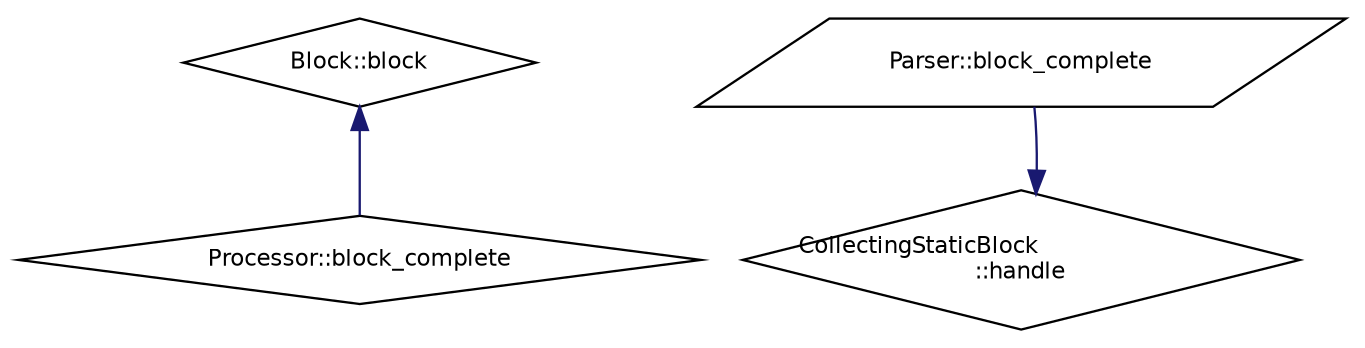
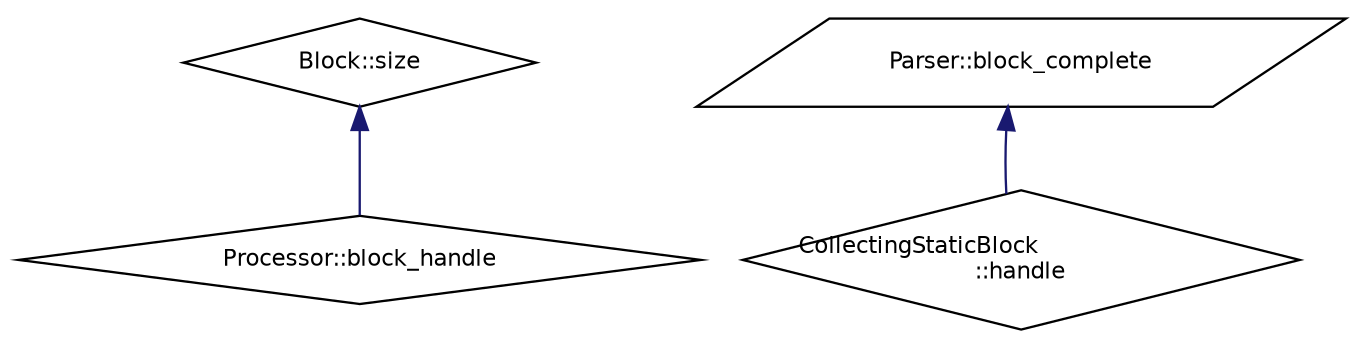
node "Block::block": label "Block::block" -> "Block::size"
edge "Parser::block_complete" -> "CollectingStaticBlock ::handle": reversed
node "Processor::block_complete": label "Processor::block_complete" -> "Processor::block_handle"
